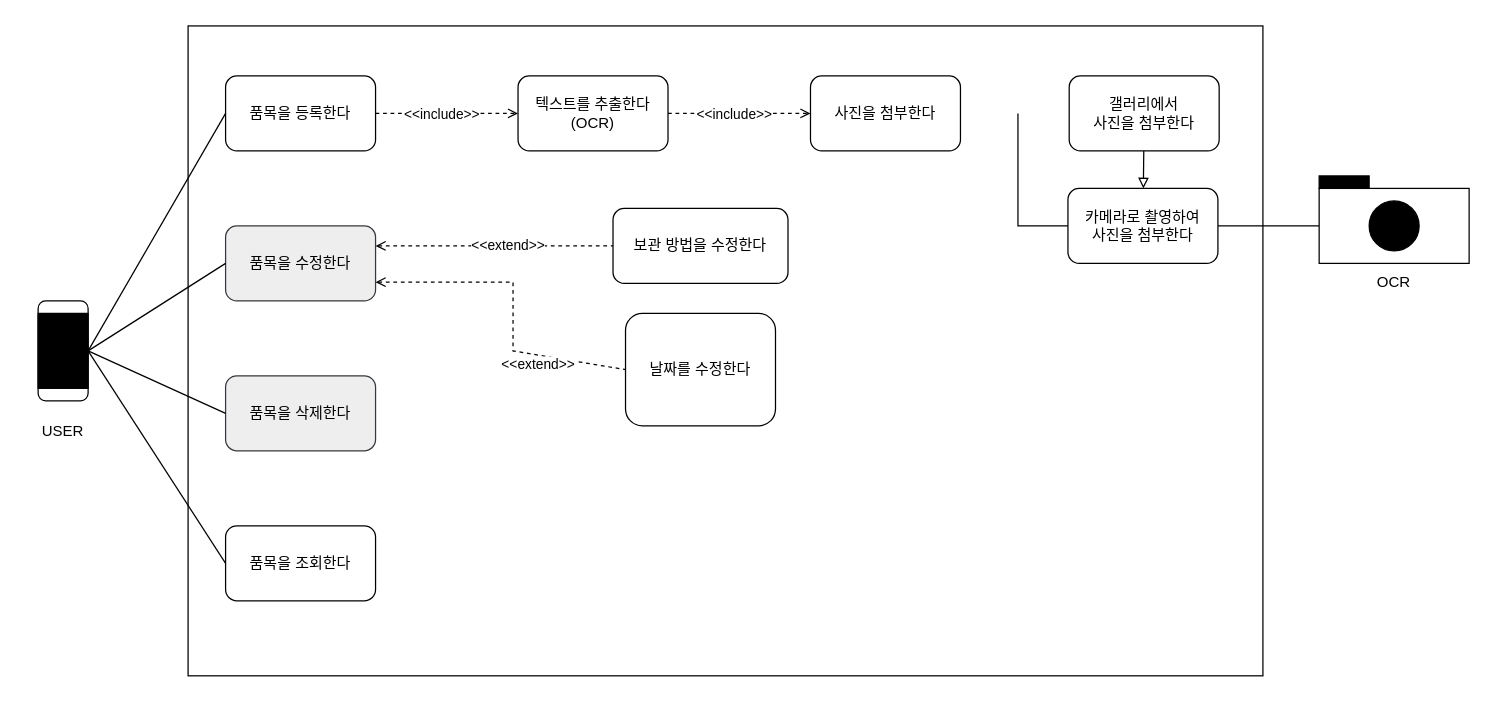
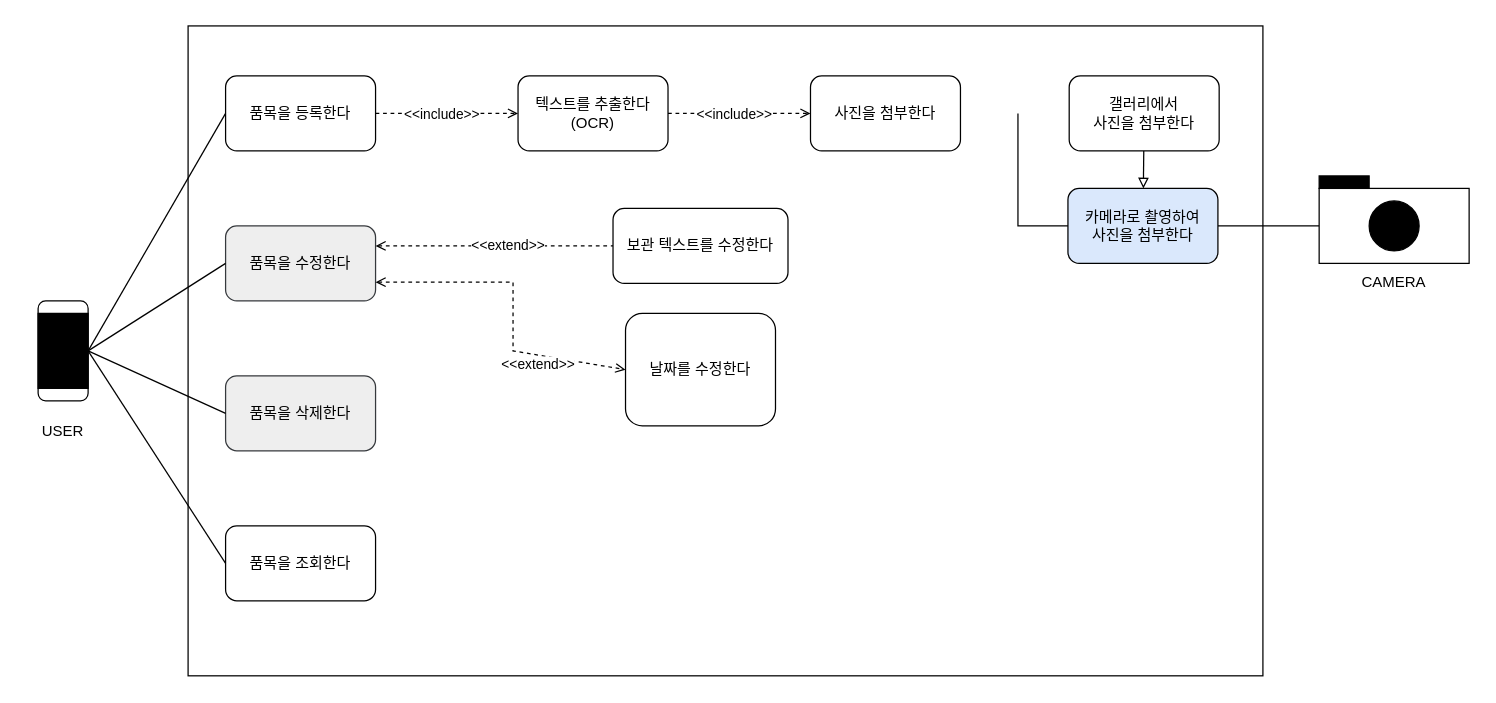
node "카메라로 촬영하여 사진을 첨부한다": fillcolor #ffffff -> #dae8fc
node "보관 방법을 수정한다": label "보관 방법을 수정한다" -> "보관 텍스트를 수정한다"
node "OCR": label "OCR" -> "CAMERA"
edge "날짜를 수정한다" -> "품목을 수정한다": arrowhead none -> open
